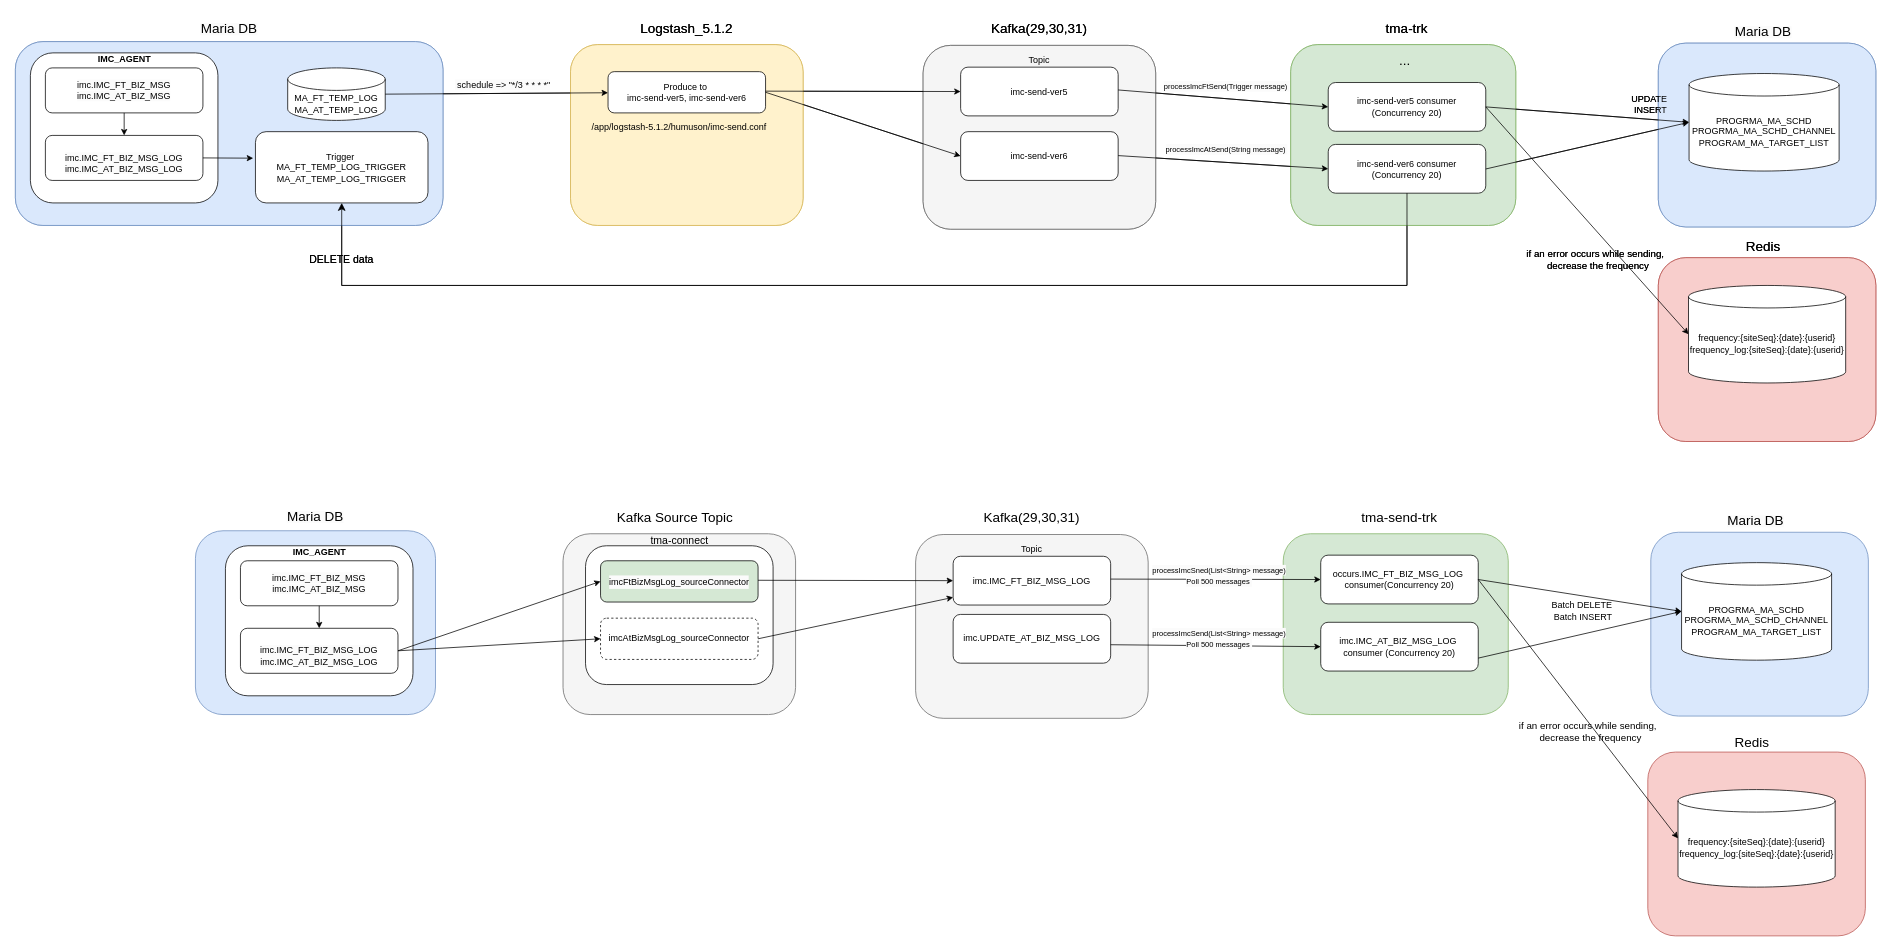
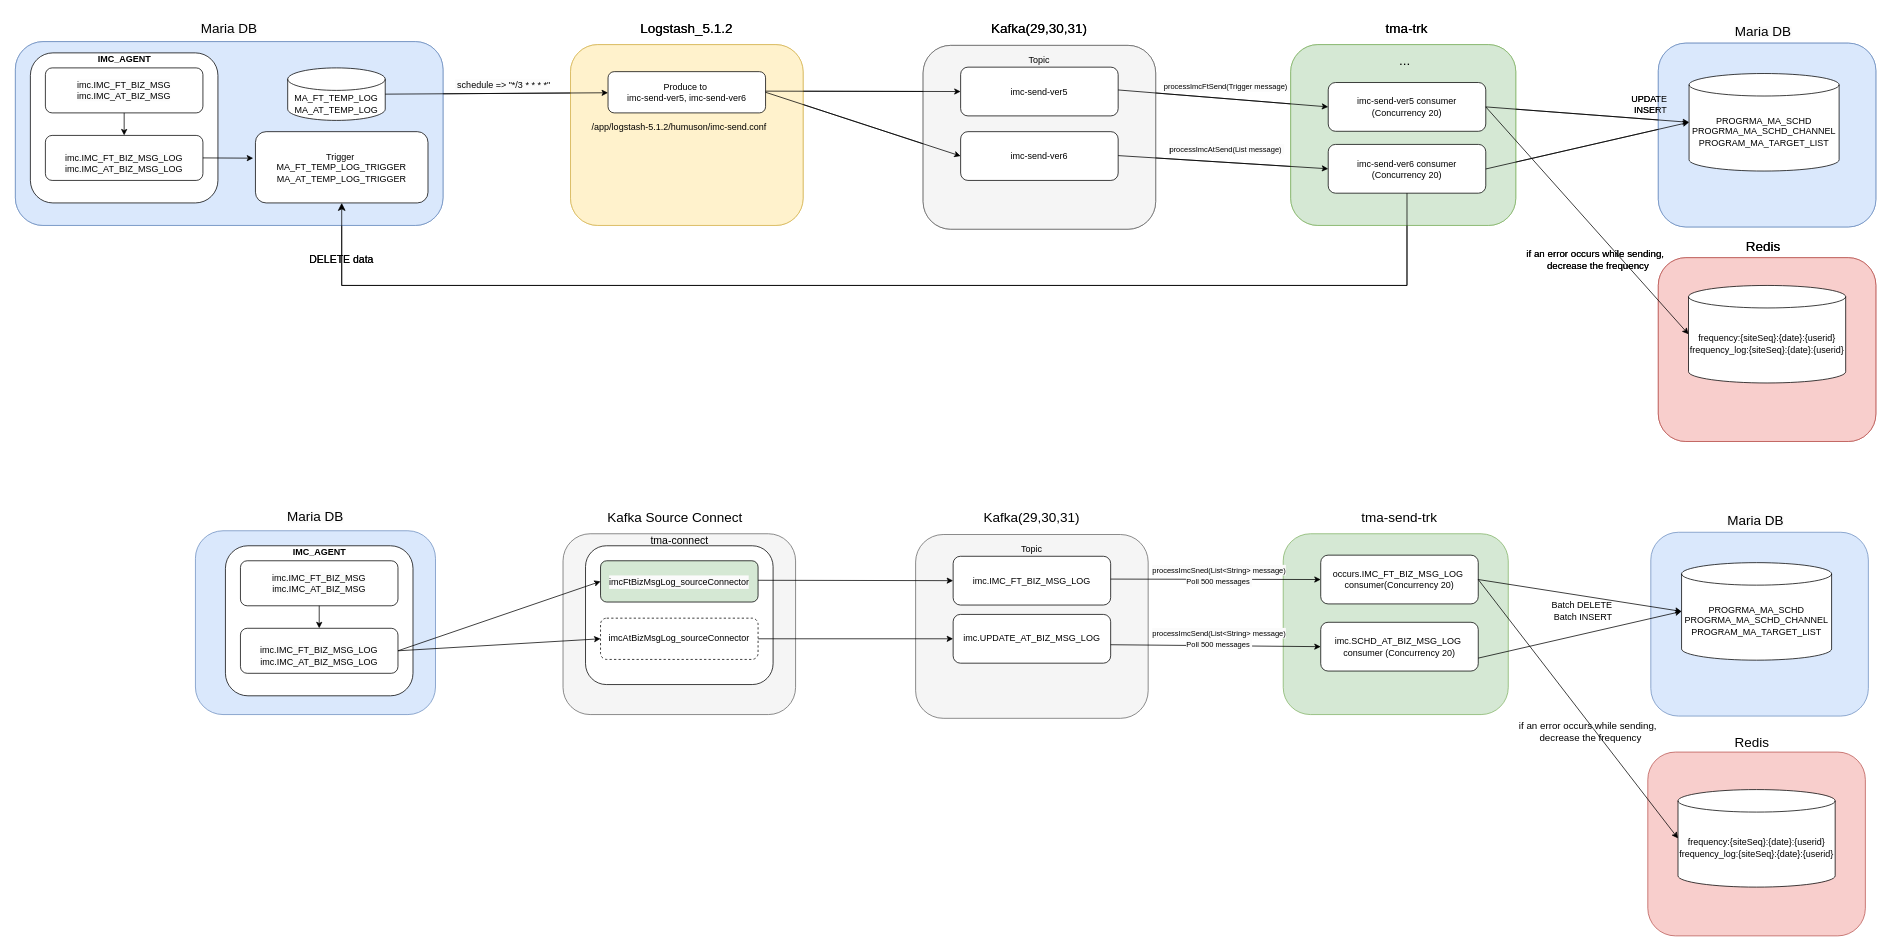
node "processImcAtSend(String message)": label "processImcAtSend(String message)" -> "processImcAtSend(List message)"
node "Kafka Source Topic": label "Kafka Source Topic" -> "Kafka Source Connect"
edge "imcAtBizMsgLog_sourceConnector" -> "imc.IMC_FT_BIZ_MSG_LOG": now "imcAtBizMsgLog_sourceConnector" -> "imc.UPDATE_AT_BIZ_MSG_LOG"
node "imc.IMC_AT_BIZ_MSG_LOG consumer (Concurrency 20)": label "imc.IMC_AT_BIZ_MSG_LOG consumer (Concurrency 20)" -> "imc.SCHD_AT_BIZ_MSG_LOG consumer (Concurrency 20)"
